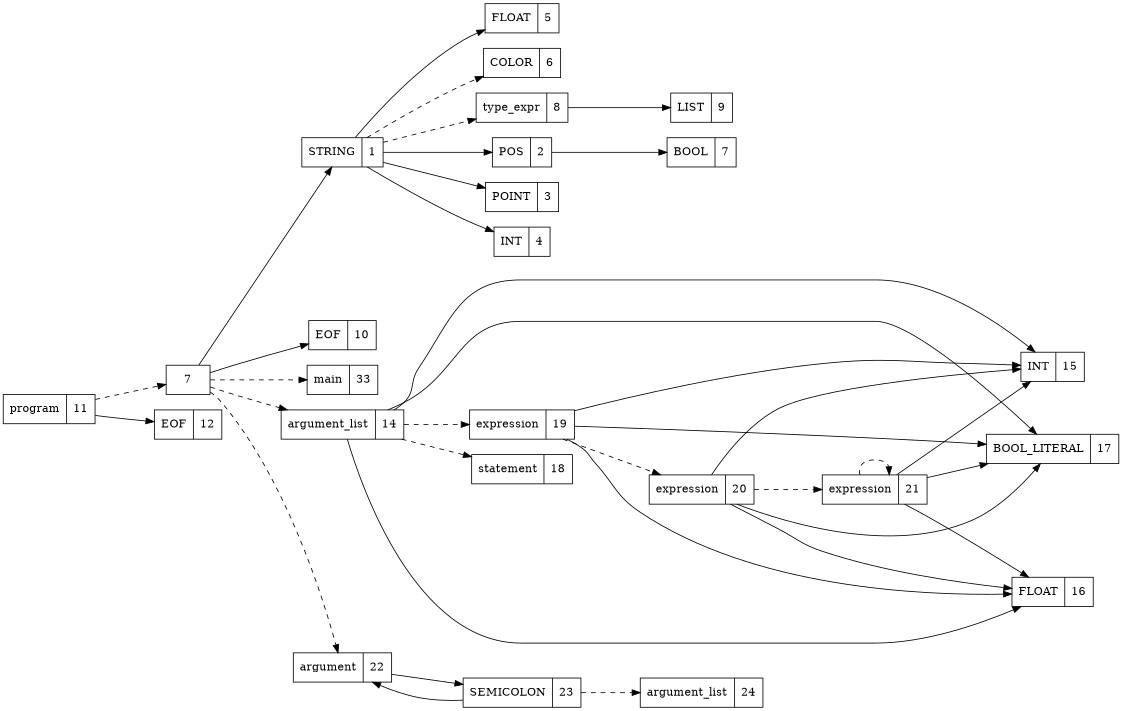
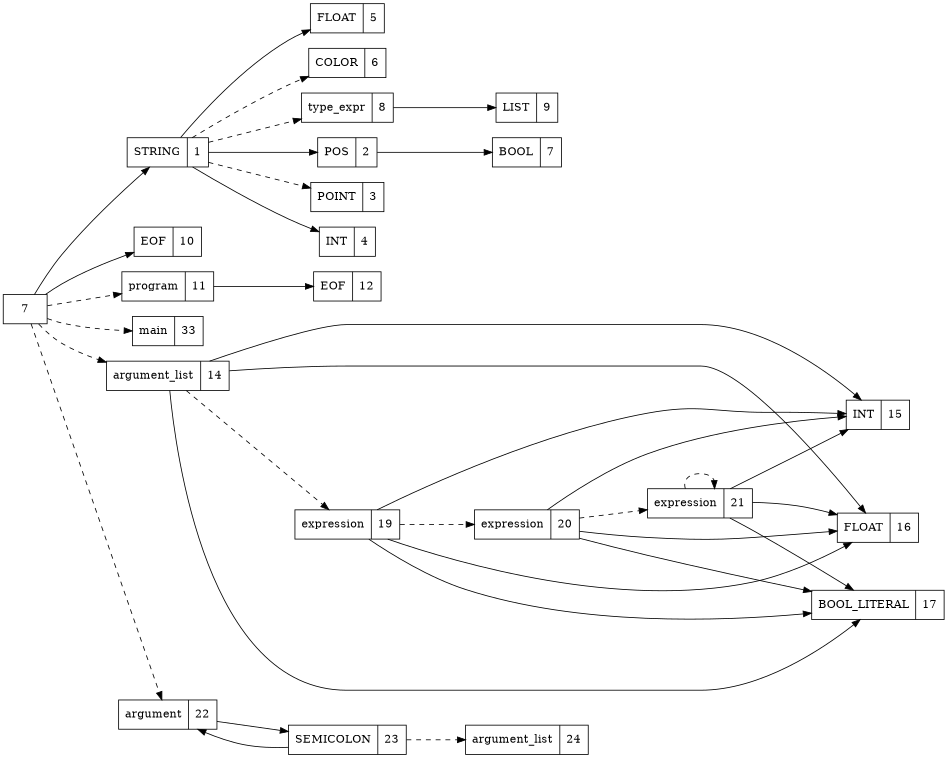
edge "STRING" -> "POINT": style solid -> dashed
edge "program" -> "7": reversed
node "statement": removed
